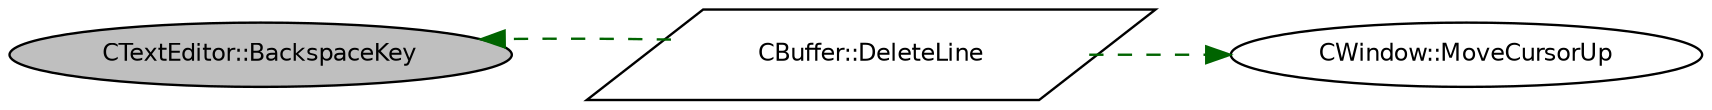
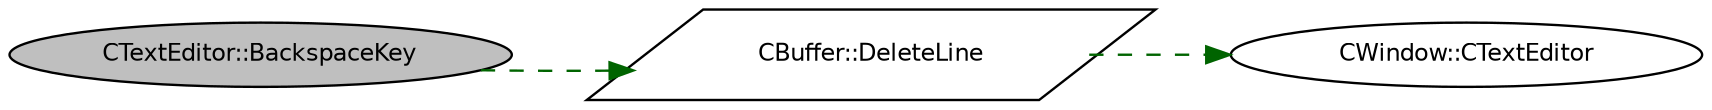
edge "CBuffer::DeleteLine" -> "CTextEditor::BackspaceKey": reversed
node "CWindow::MoveCursorUp": label "CWindow::MoveCursorUp" -> "CWindow::CTextEditor"
